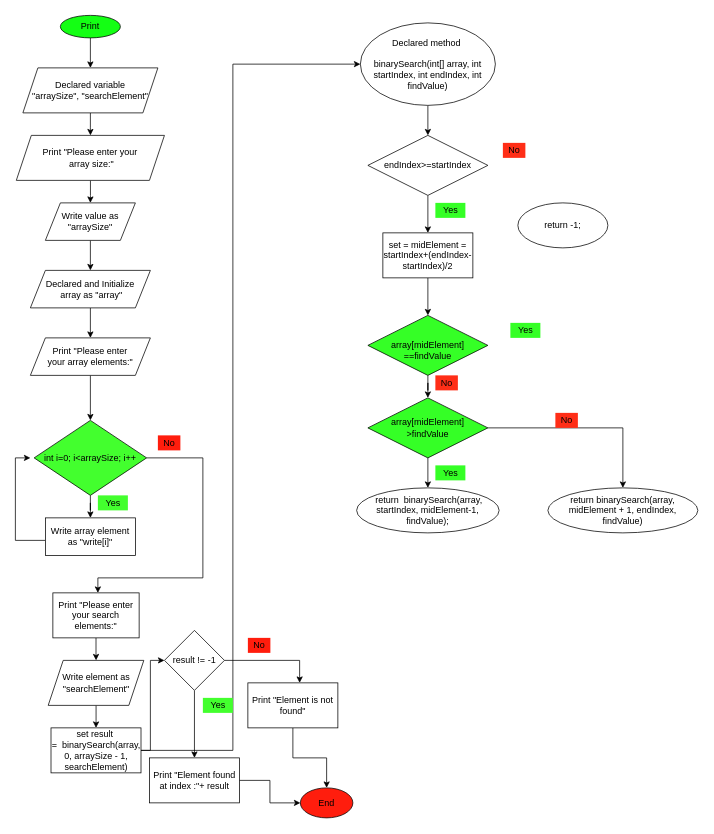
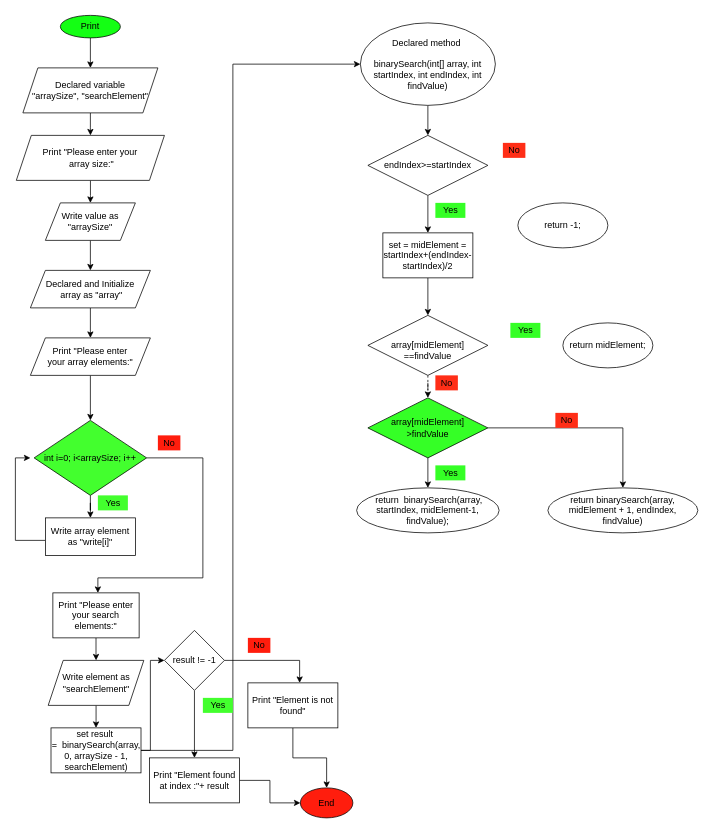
node "array[midElement] ==findValue": fillcolor #35ff26 -> #ffffff
node "return midElement;": added
edge "array[midElement] ==findValue" -> "array[midElement] >findValue": style solid -> dashed
